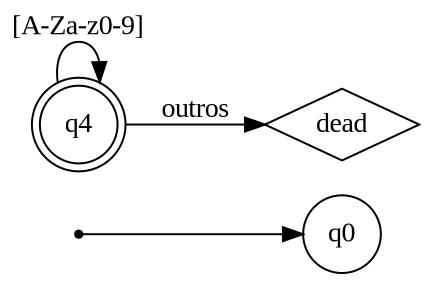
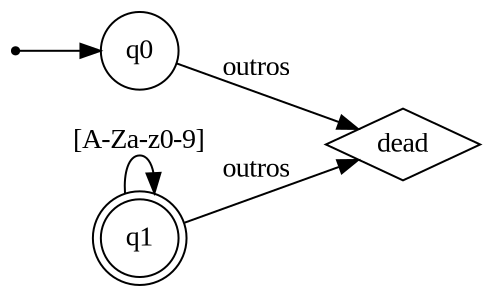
edge "q0" -> "dead": added, label "outros"
node "q4": label "q4" -> "q1"
